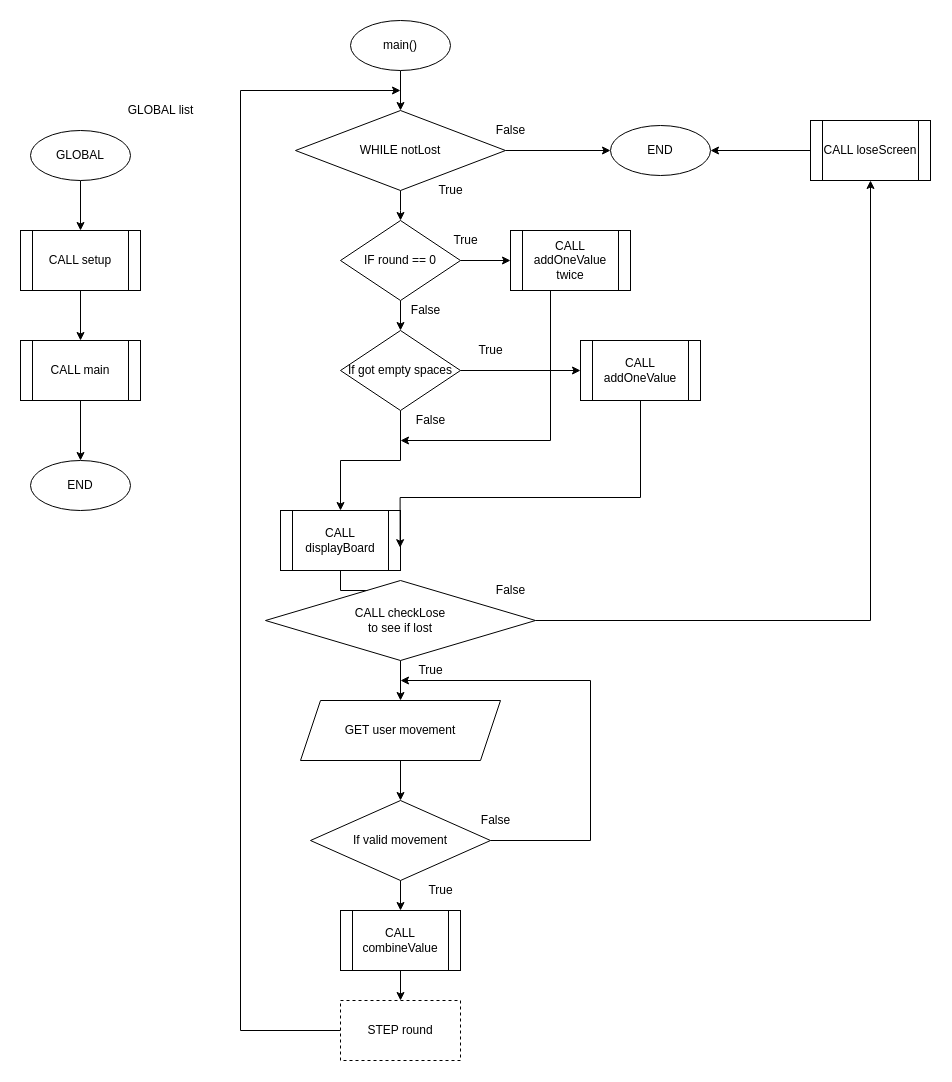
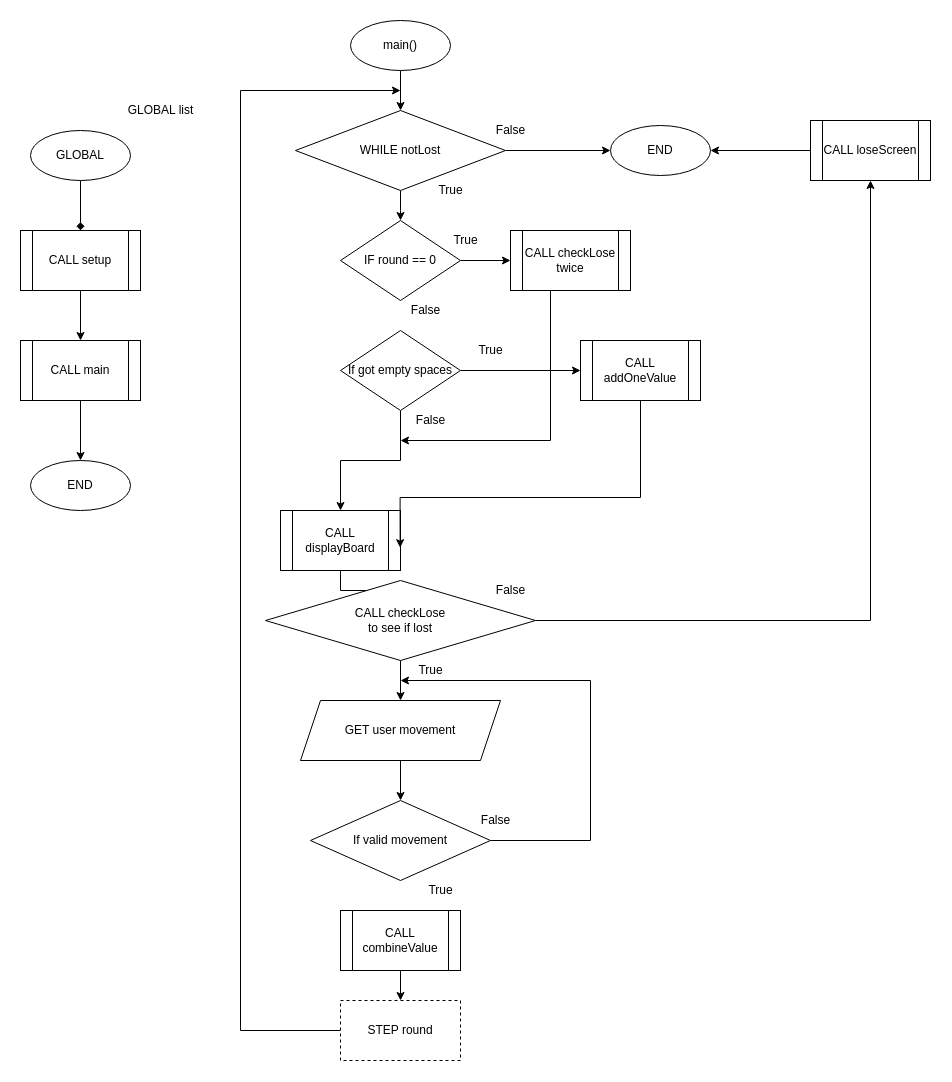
edge "GLOBAL" -> "CALL setup": arrowhead classic -> diamond
node "CALL addOneValue twice": label "CALL addOneValue twice" -> "CALL checkLose twice"
edge "IF round == 0" -> "If got empty spaces": removed
edge "If valid movement" -> "CALL combineValue": removed
